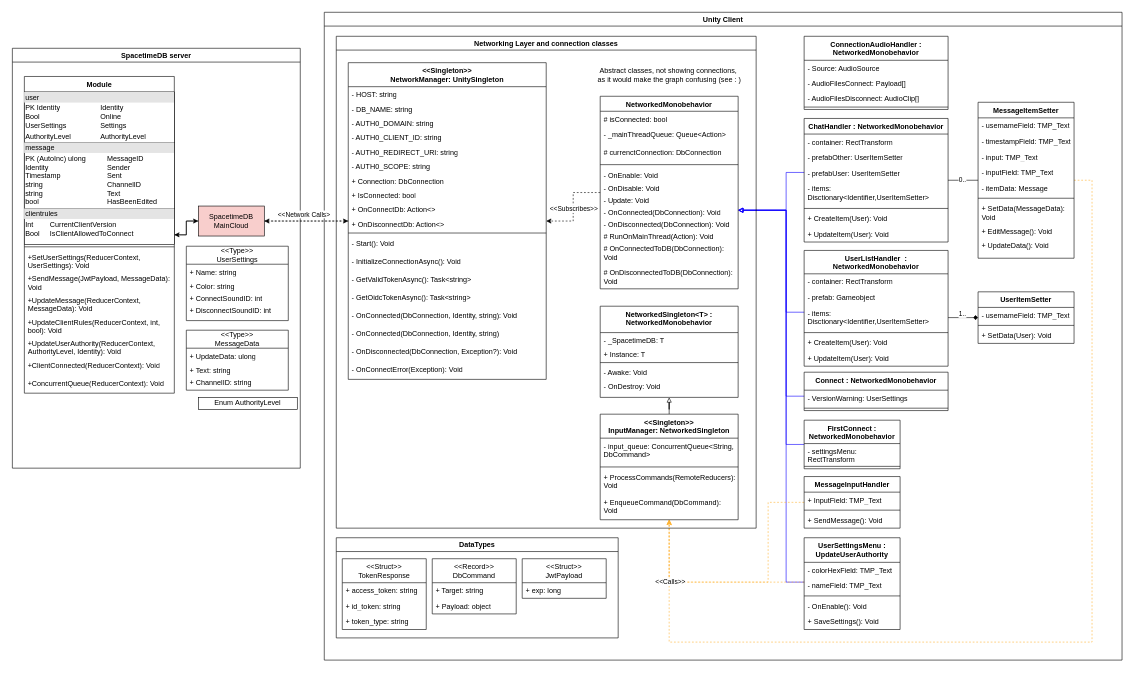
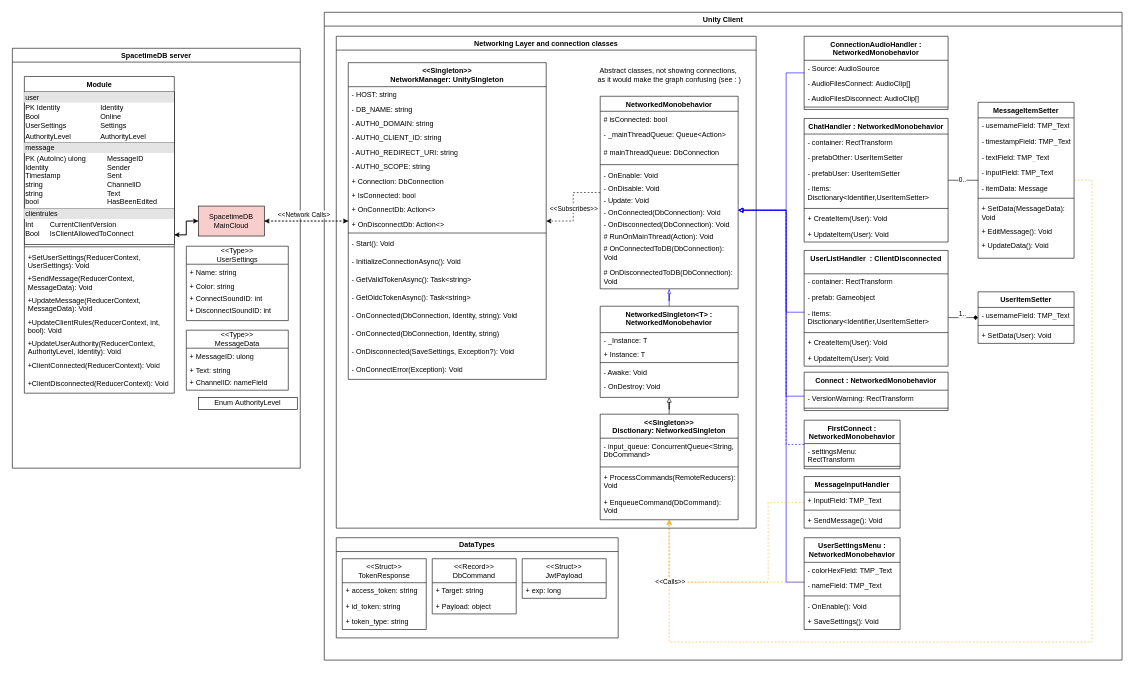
node "- AudioFilesConnect: Payload[]": label "- AudioFilesConnect: Payload[]" -> "- AudioFilesConnect: AudioClip[]"
edge "ConnectionAudioHandler : NetworkedMonobehavior" -> "NetworkedMonobehavior": added
node "# currenctConnection: DbConnection": label "# currenctConnection: DbConnection" -> "# mainThreadQueue: DbConnection"
node "- input: TMP_Text": label "- input: TMP_Text" -> "- textField: TMP_Text"
edge "ChatHandler : NetworkedMonobehavior" -> "NetworkedMonobehavior": removed
node "UserListHandler : NetworkedMonobehavior": label "UserListHandler : NetworkedMonobehavior" -> "UserListHandler : ClientDisconnected"
node "+SendMessage(JwtPayload, MessageData): Void": label "+SendMessage(JwtPayload, MessageData): Void" -> "+SendMessage(ReducerContext, MessageData): Void"
edge "NetworkedSingleton<T> : NetworkedMonobehavior" -> "NetworkedMonobehavior": added
node "- _SpacetimeDB: T": label "- _SpacetimeDB: T" -> "- _Instance: T"
node "- OnDisconnected(DbConnection, Exception?): Void": label "- OnDisconnected(DbConnection, Exception?): Void" -> "- OnDisconnected(SaveSettings, Exception?): Void"
node "+ UpdateData: ulong": label "+ UpdateData: ulong" -> "+ MessageID: ulong"
node "+ ChannelID: string": label "+ ChannelID: string" -> "+ ChannelID: nameField"
node "+ConcurrentQueue(ReducerContext): Void": label "+ConcurrentQueue(ReducerContext): Void" -> "+ClientDisconnected(ReducerContext): Void"
node "- VersionWarning: UserSettings": label "- VersionWarning: UserSettings" -> "- VersionWarning: RectTransform"
node "<<Singleton>> InputManager: NetworkedSingleton": label "<<Singleton>> InputManager: NetworkedSingleton" -> "<<Singleton>> Disctionary: NetworkedSingleton"
edge "FirstConnect : NetworkedMonobehavior" -> "NetworkedMonobehavior": style solid -> dashed
node "UserSettingsMenu : UpdateUserAuthority": label "UserSettingsMenu : UpdateUserAuthority" -> "UserSettingsMenu : NetworkedMonobehavior"
